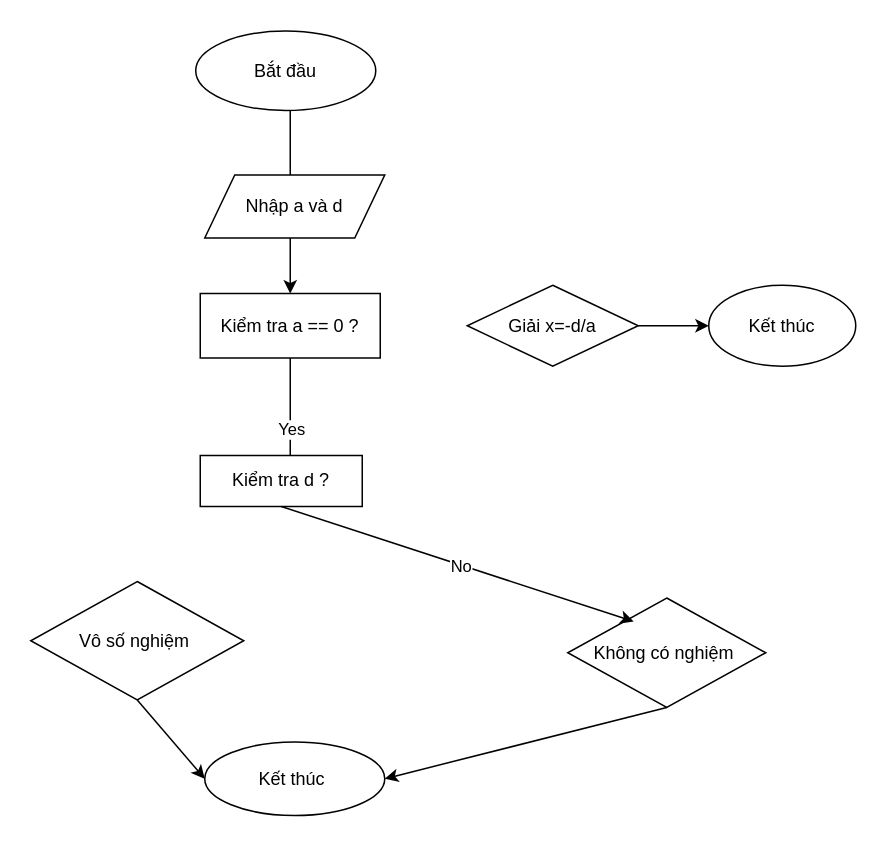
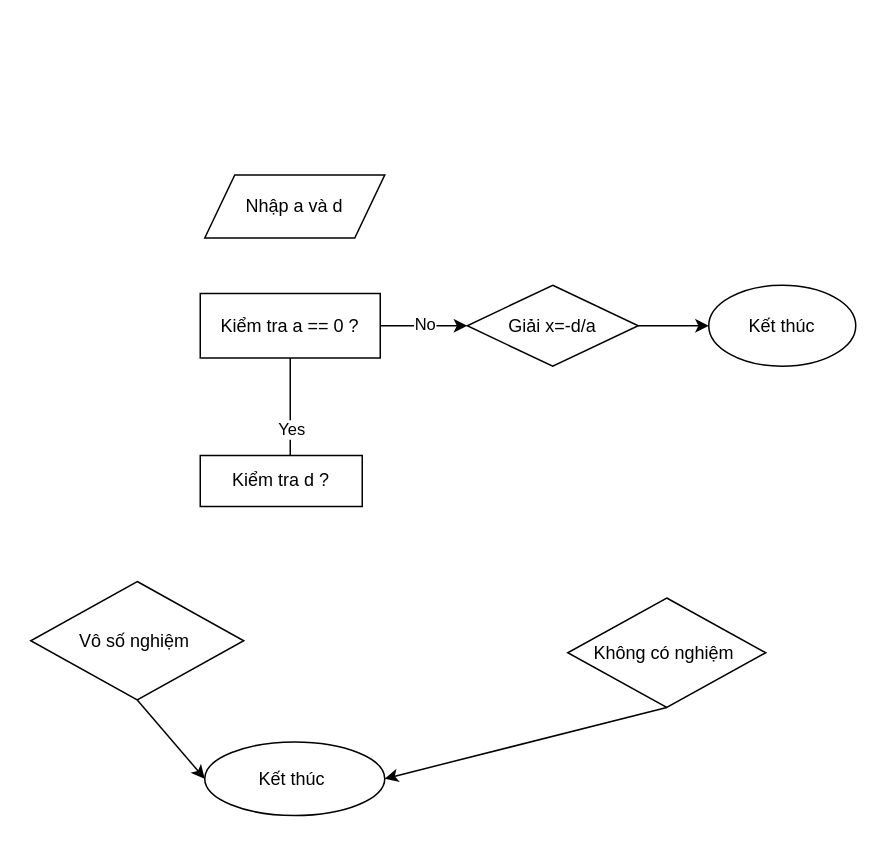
node "Bắt đầu": removed
edge "Bắt đầu" -> "Kiểm tra a == 0 ?": removed
edge "Kiểm tra a == 0 ?" -> "Giải x=-d/a": added, label "No"
edge "Kiểm tra d ?" -> "Không có nghiệm": removed, label "No"
